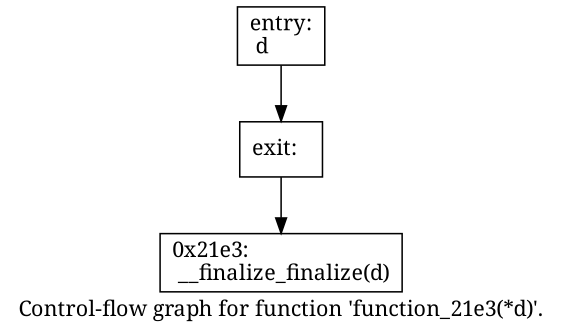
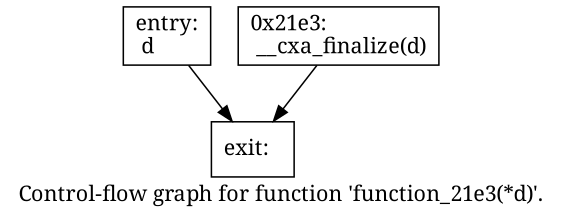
edge "exit:" -> "0x21e3:": reversed
node "0x21e3:": text "__finalize_finalize(d)" -> "__cxa_finalize(d)"
